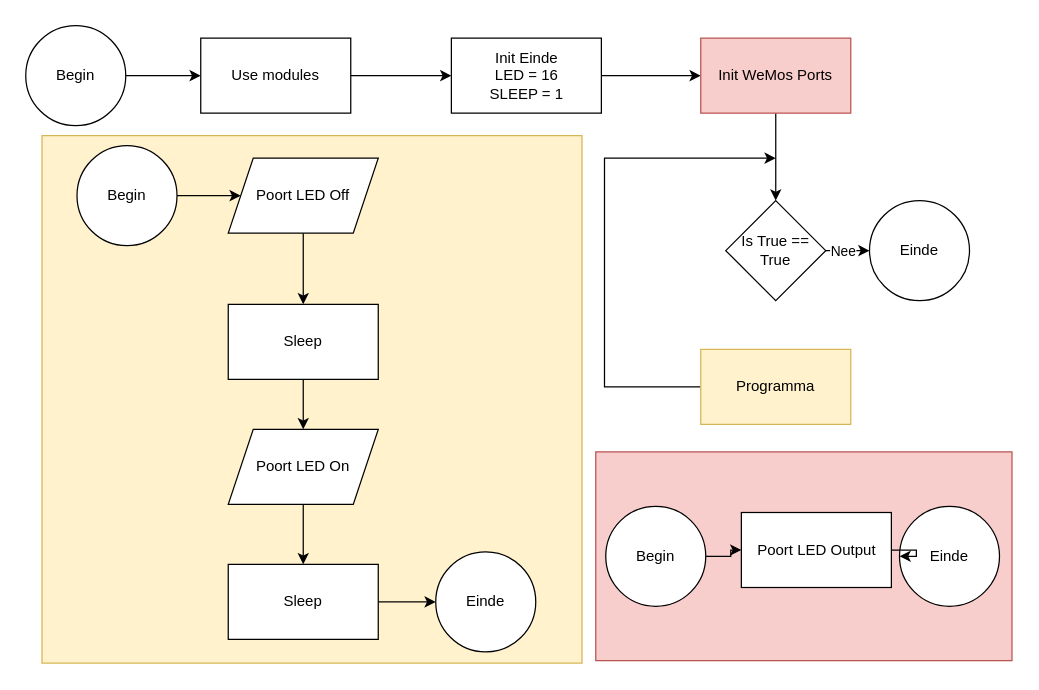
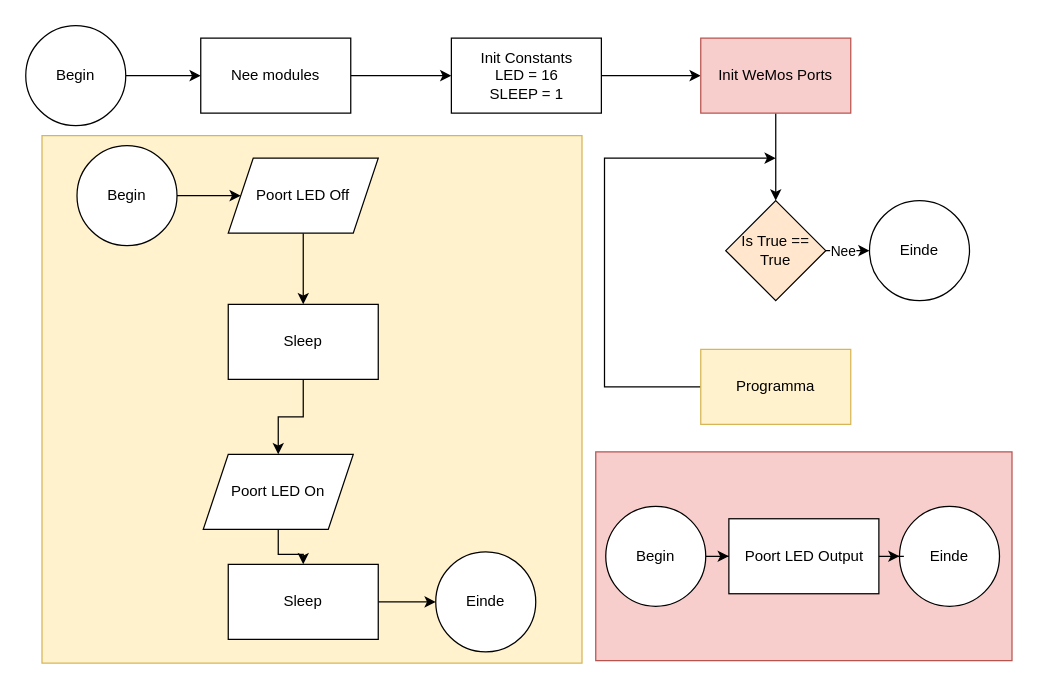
node "Use modules": label "Use modules" -> "Nee modules"
node "Init Einde LED = 16 SLEEP = 1": label "Init Einde LED = 16 SLEEP = 1" -> "Init Constants LED = 16 SLEEP = 1"
node "Is True == True": fillcolor #ffffff -> #ffe6cc
node "Poort LED On": moved (303, 467) -> (278, 492)
node "Poort LED Output": moved (816, 550) -> (804, 556)
